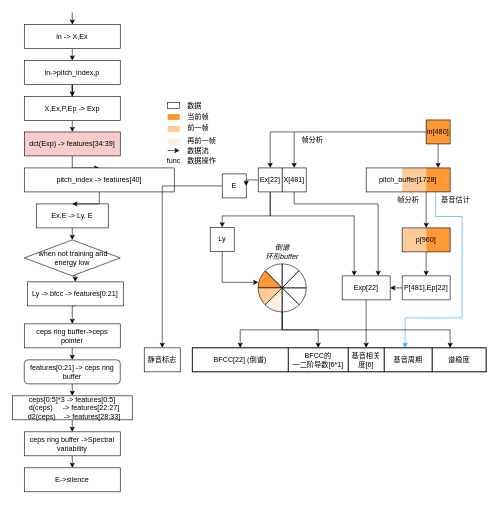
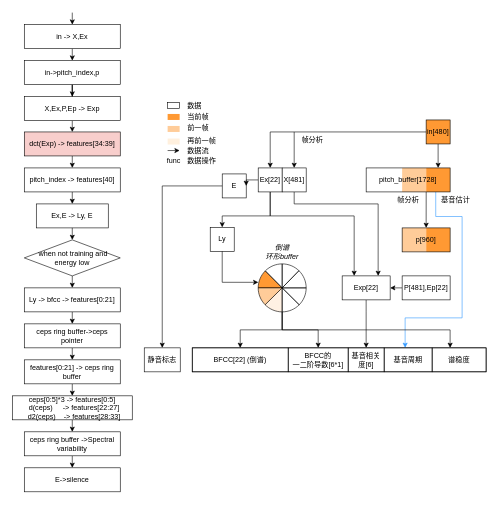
node "pitch_index -> features[40]": size 150x24 -> 96x24
edge "p[960]" -> "P[481],Ep[22]": removed
node "Ly -> bfcc -> features[0:21]": moved (75, 294) -> (72, 300)
node "features[0:21] -> ceps ring buffer": shape rounded rectangle -> rectangle
